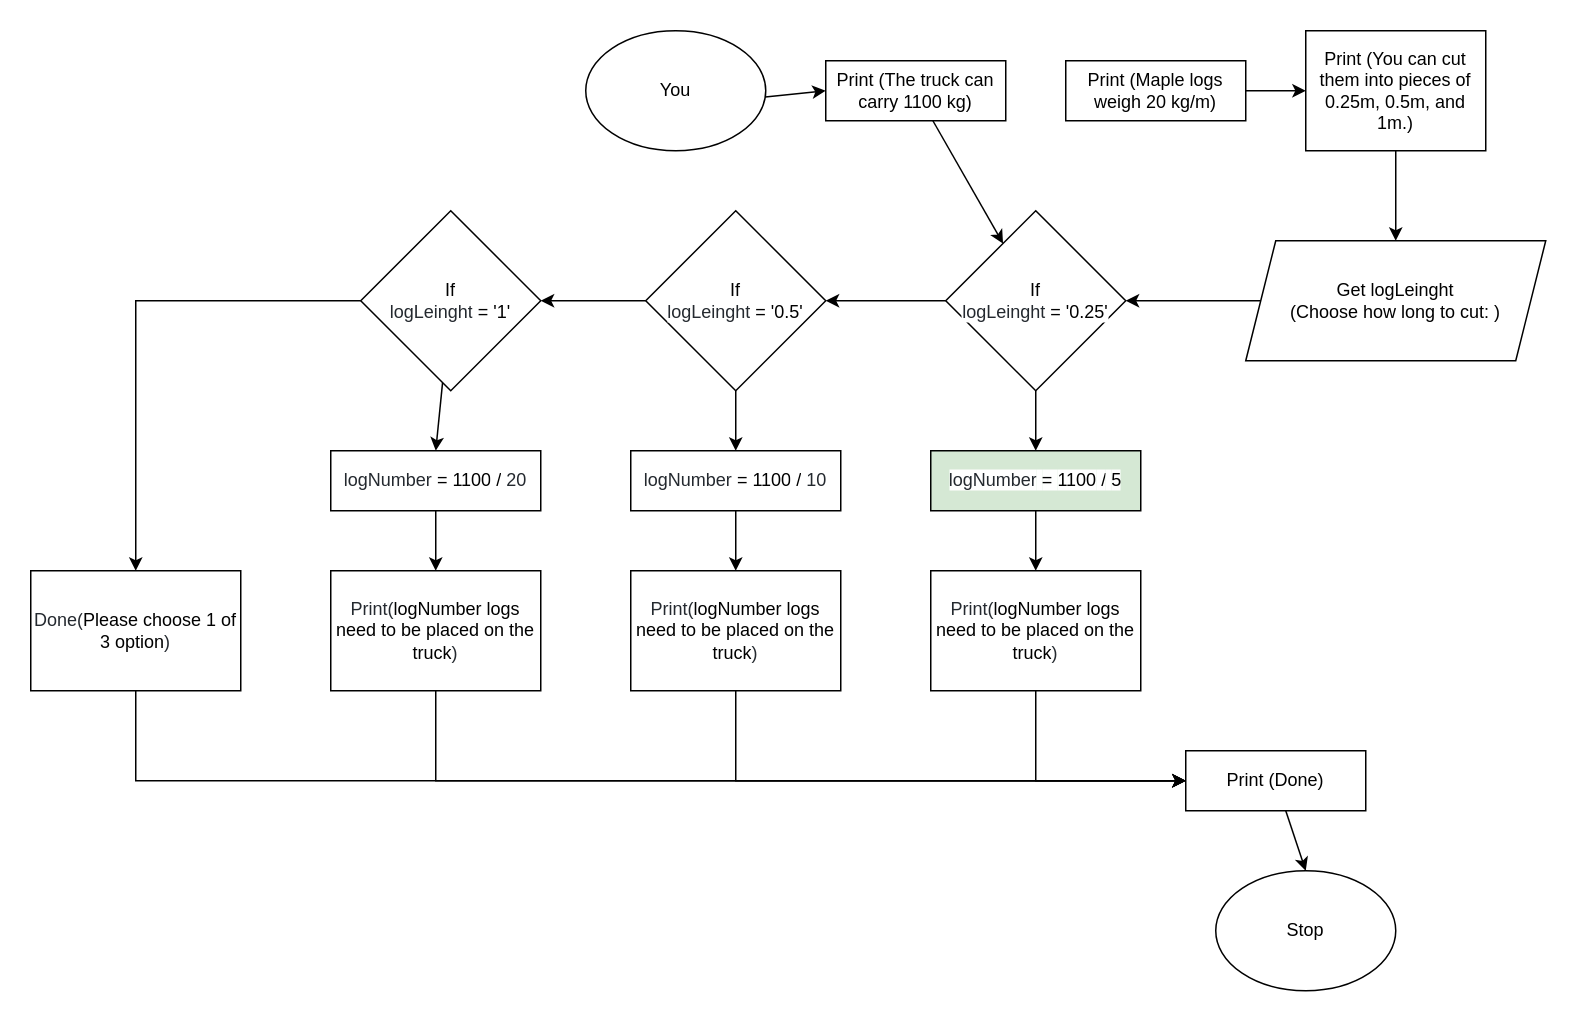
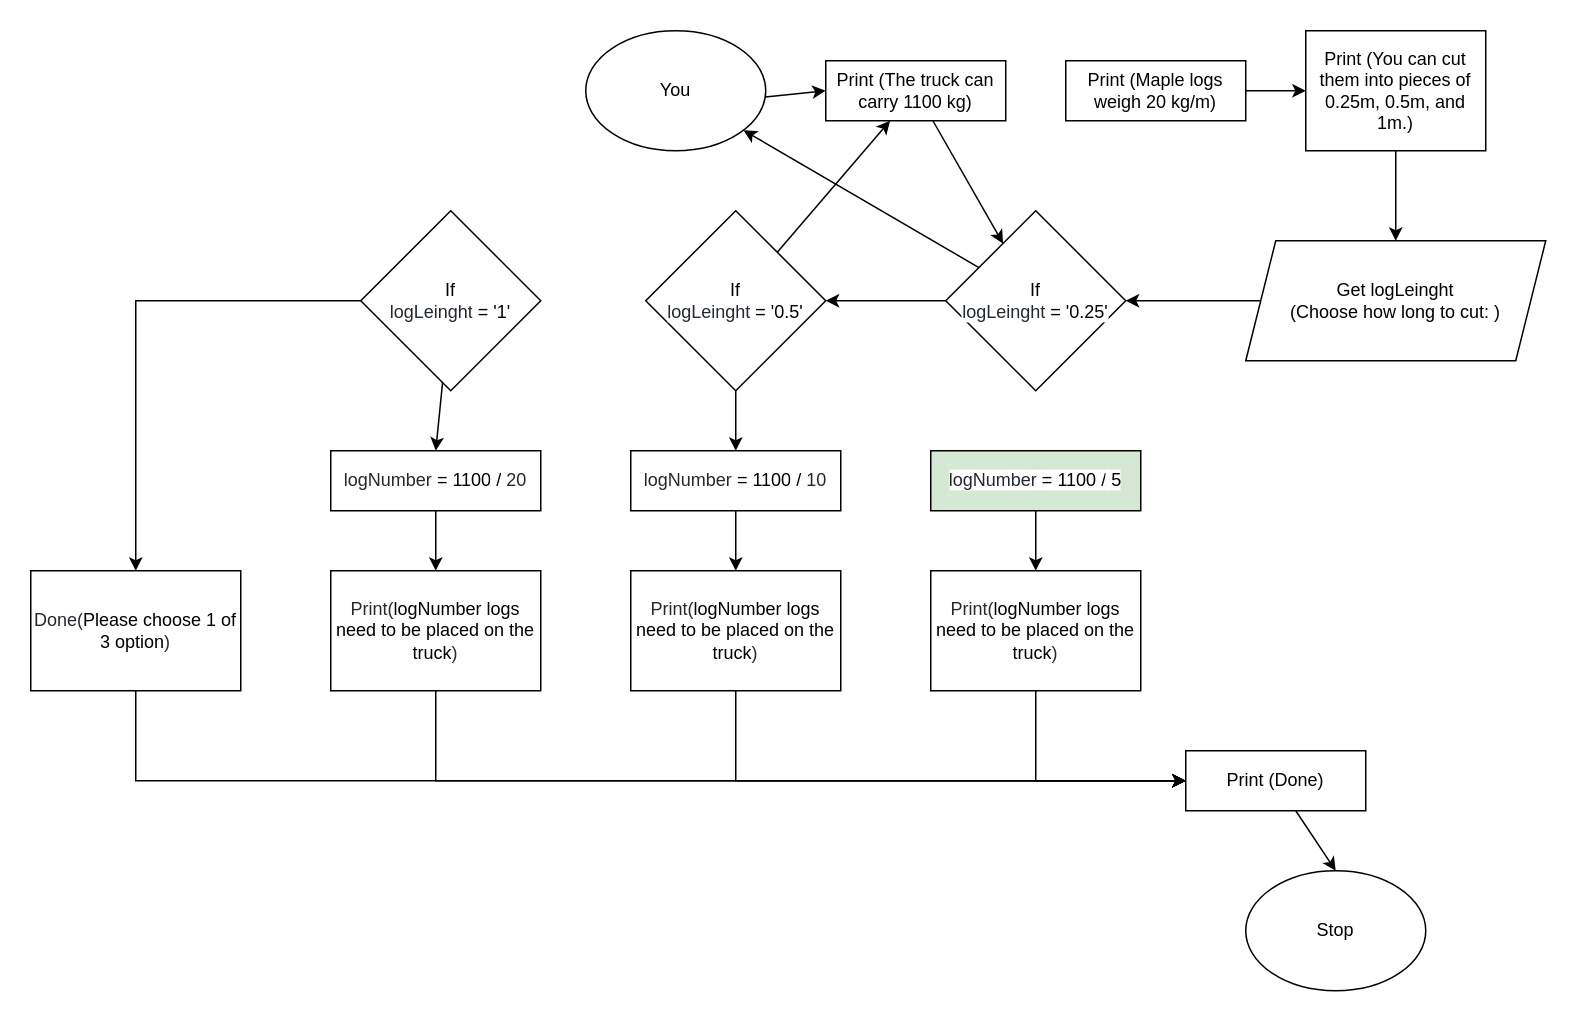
edge "If logLeinght = '0.5'" -> "If logLeinght = '1'": now "If logLeinght = '0.5'" -> "Print (The truck can carry 1100 kg)"
edge "If logLeinght = '0.25'" -> "logNumber = 1100 / 5": now "If logLeinght = '0.25'" -> "You"
node "Stop": moved (1306, 931) -> (1336, 931)
